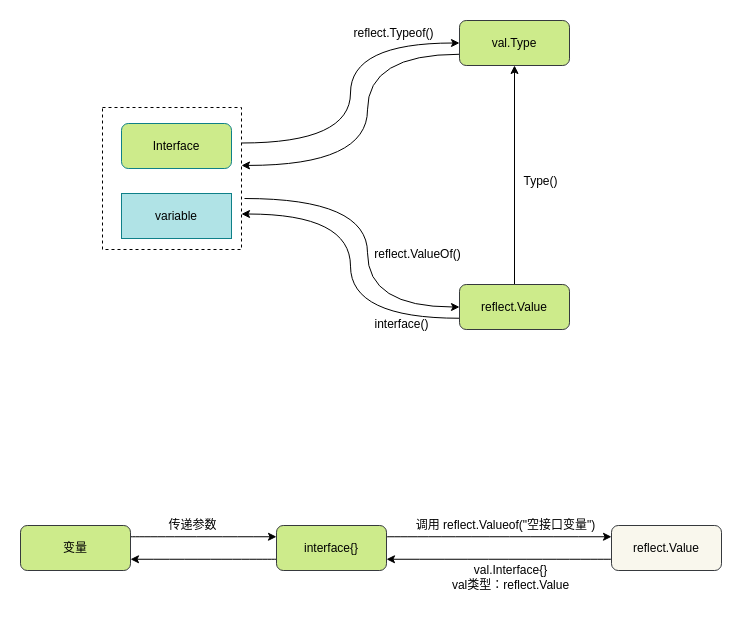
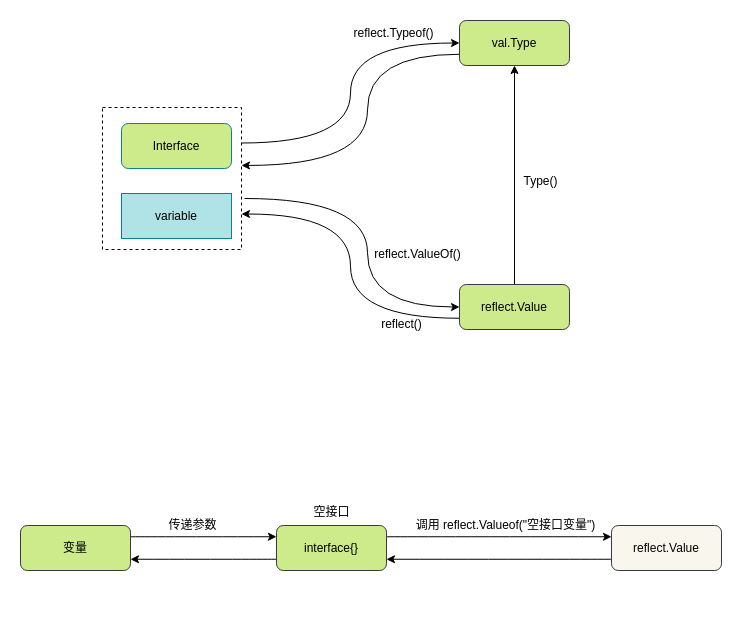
node "interface()": label "interface()" -> "reflect()"
node "空接口": added
node "val.Interface{} val类型：reflect.Value": removed
